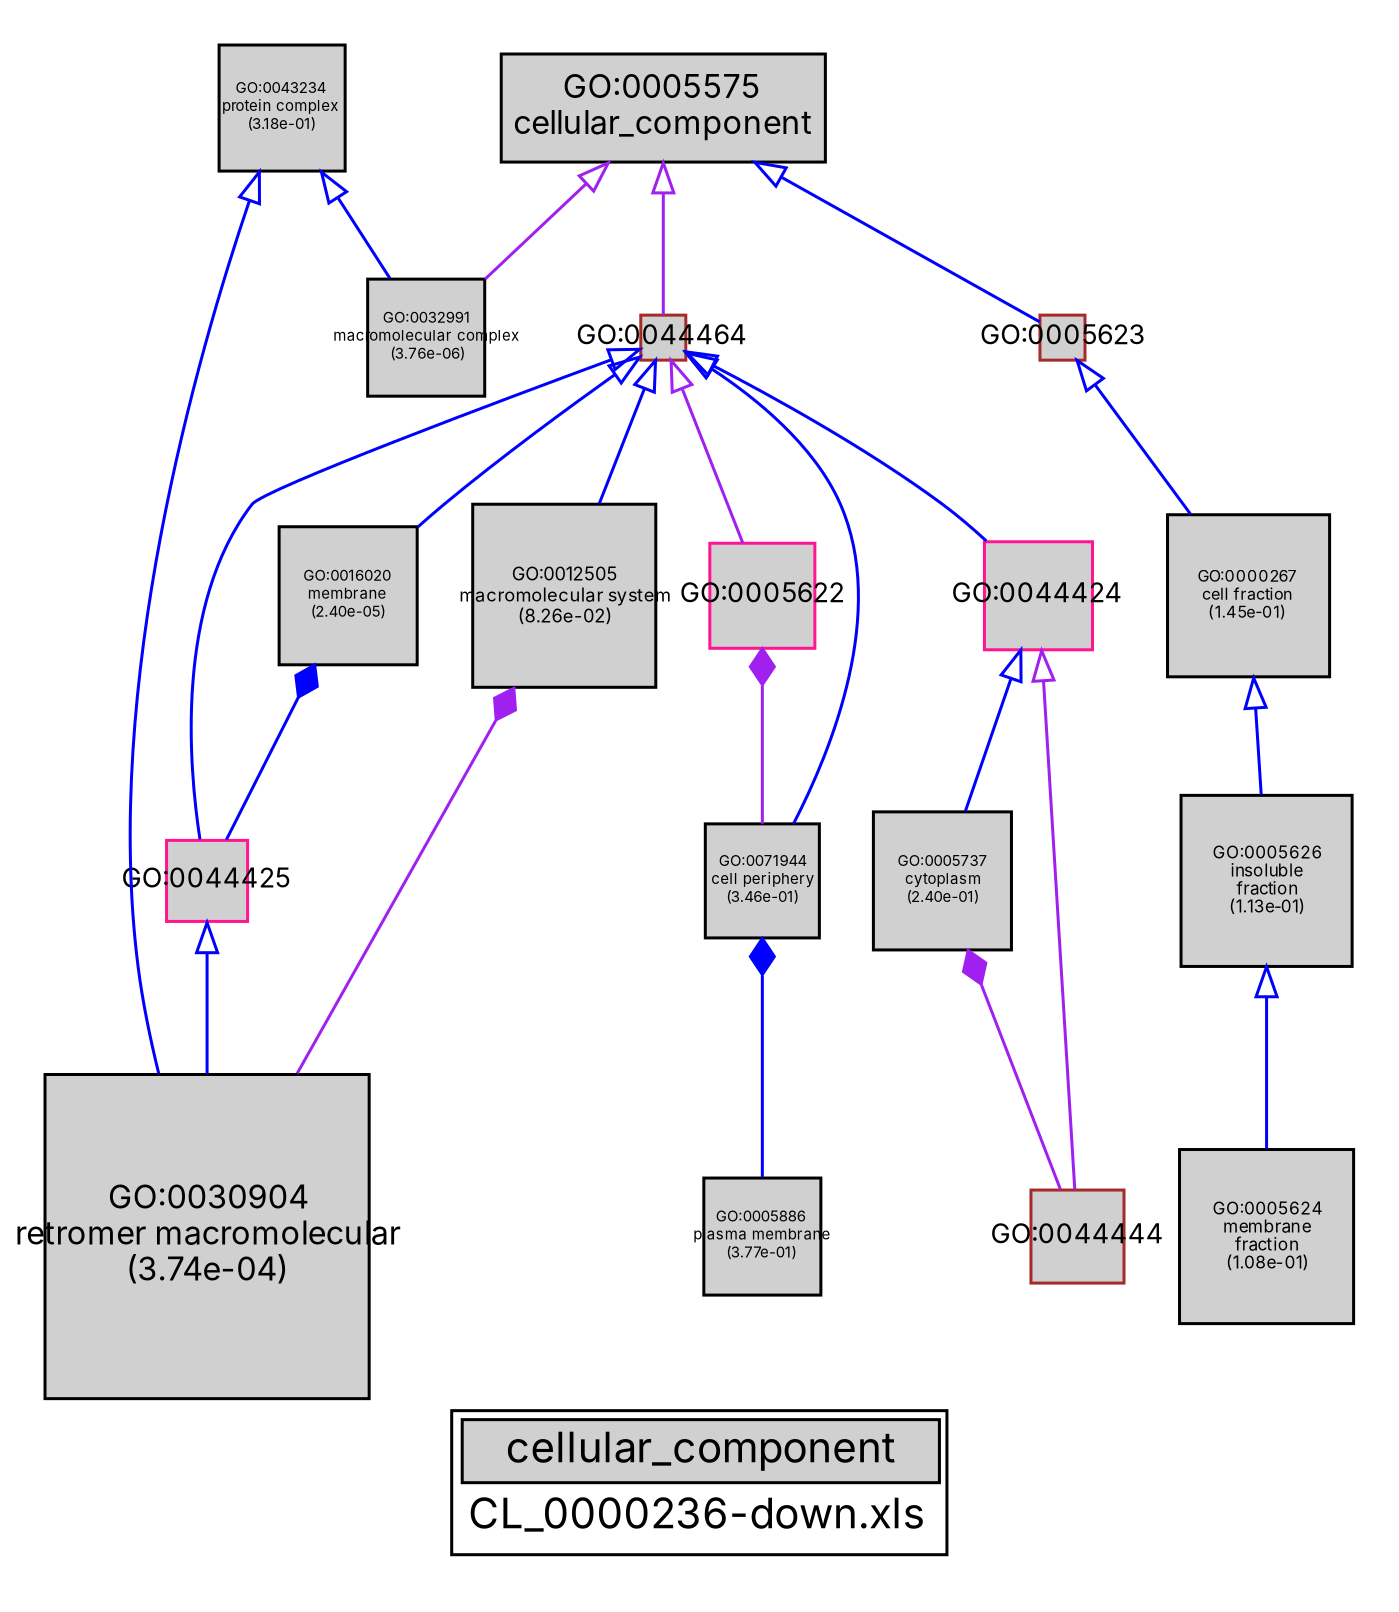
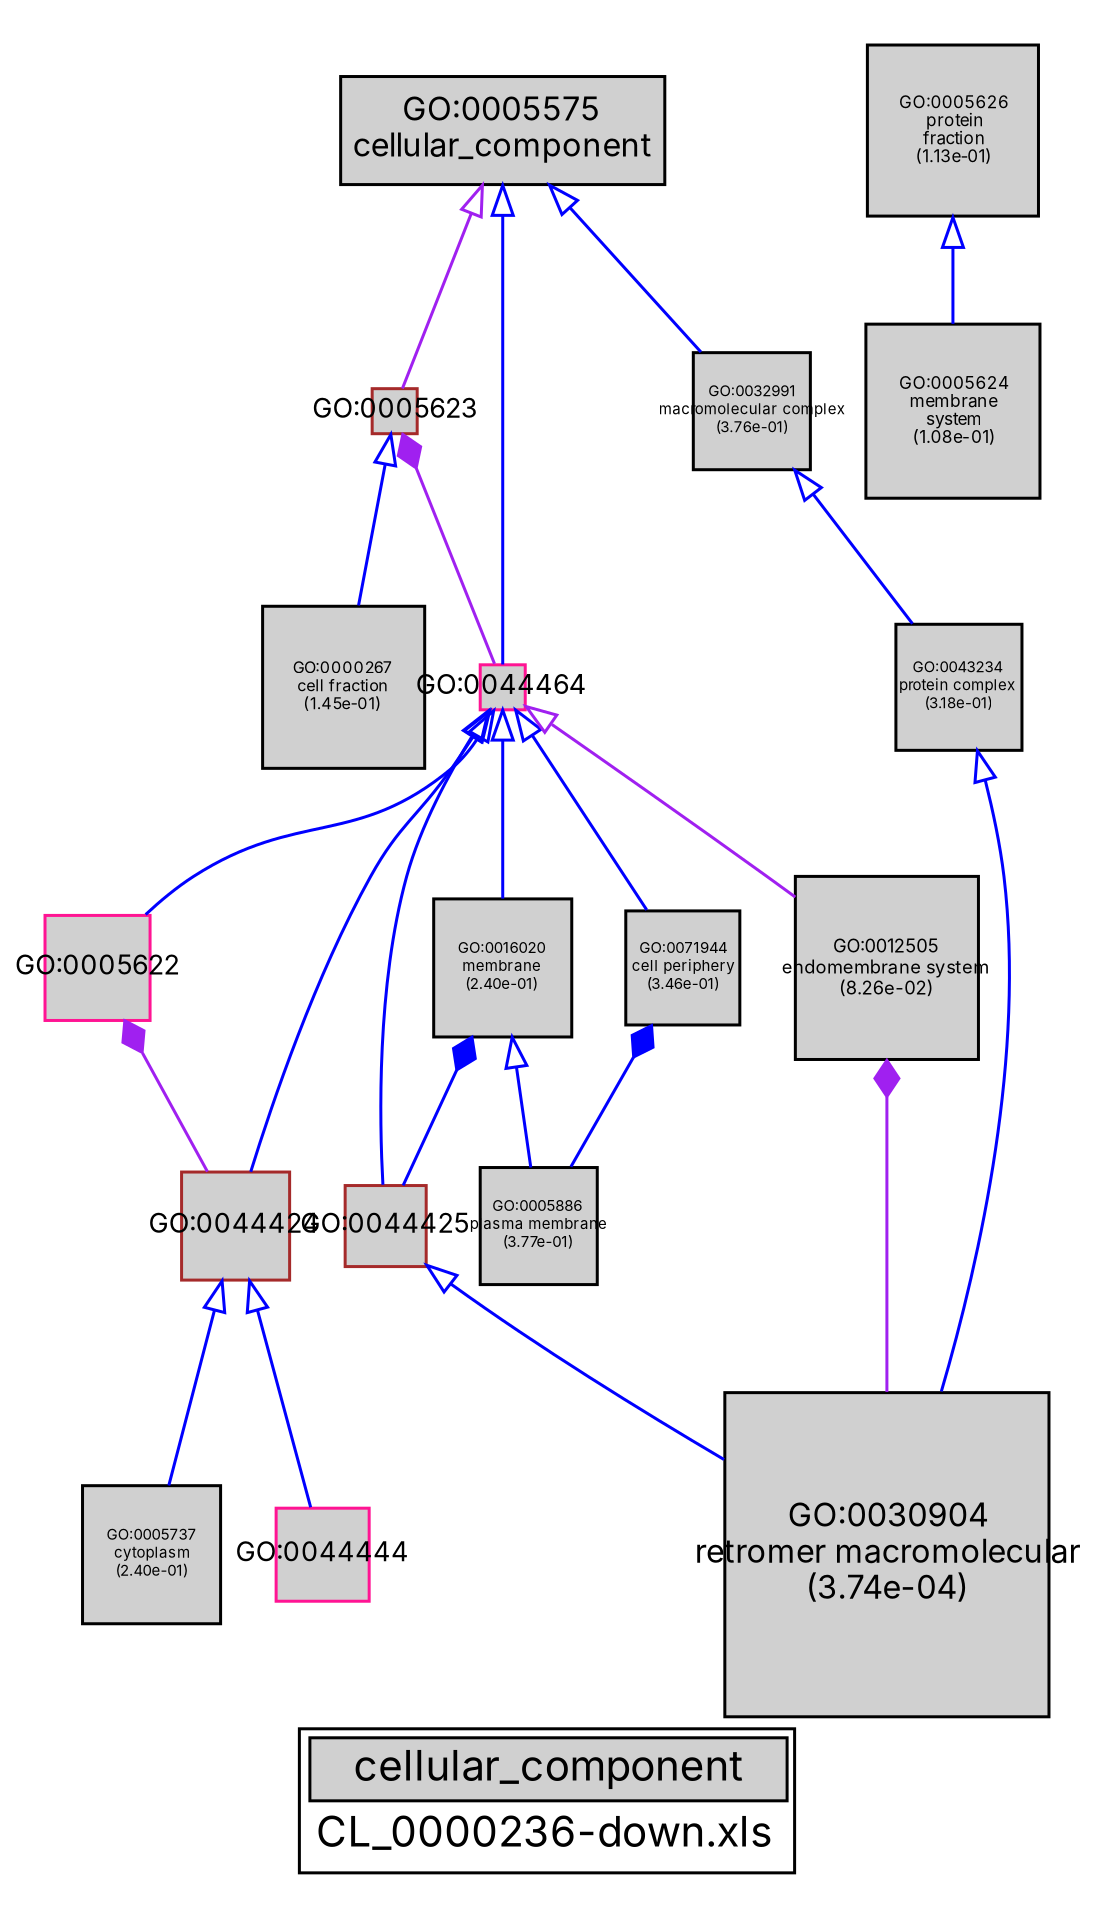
edge "GO:0032991" -> "GO:0005575": color purple -> blue
edge "GO:0032991" -> "GO:0043234": reversed
edge "GO:0005623" -> "GO:0005575": color blue -> purple
edge "GO:0044464" -> "GO:0005575": color purple -> blue
node "GO:0044464": color brown -> deeppink
node "GO:0032991": text "(3.76e-06)" -> "(3.76e-01)"
edge "GO:0012505" -> "GO:0044464": color blue -> purple
edge "GO:0005622" -> "GO:0044464": color purple -> blue
edge "GO:0044464" -> "GO:0005623": added
node "GO:0012505": text "macromolecular system" -> "endomembrane system"
node "GO:0044424": color deeppink -> brown
node "GO:0016020": text "(2.40e-05)" -> "(2.40e-01)"
edge "GO:0005626" -> "GO:0000267": removed
edge "GO:0071944" -> "GO:0005622": now "GO:0044424" -> "GO:0005622"
node "GO:0005626": text "insoluble" -> "protein"
node "GO:0044425": color deeppink -> brown
edge "GO:0044444" -> "GO:0044424": color purple -> blue
edge "GO:0044444" -> "GO:0005737": removed
edge "GO:0005886" -> "GO:0016020": added
node "GO:0044444": color brown -> deeppink
node "GO:0005624": text "fraction" -> "system"
